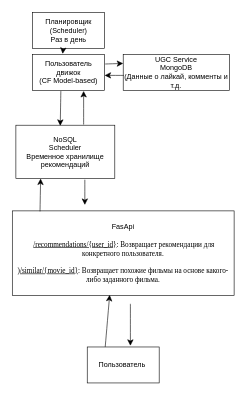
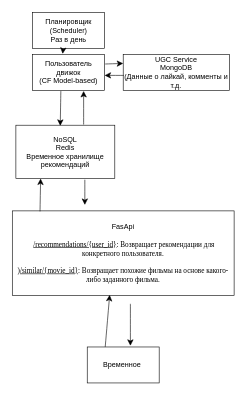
node "NoSQL Scheduler Временное хранилище рекомендаций": label "NoSQL Scheduler Временное хранилище рекомендаций" -> "NoSQL Redis Временное хранилище рекомендаций"
node "Пользователь": label "Пользователь" -> "Временное"
